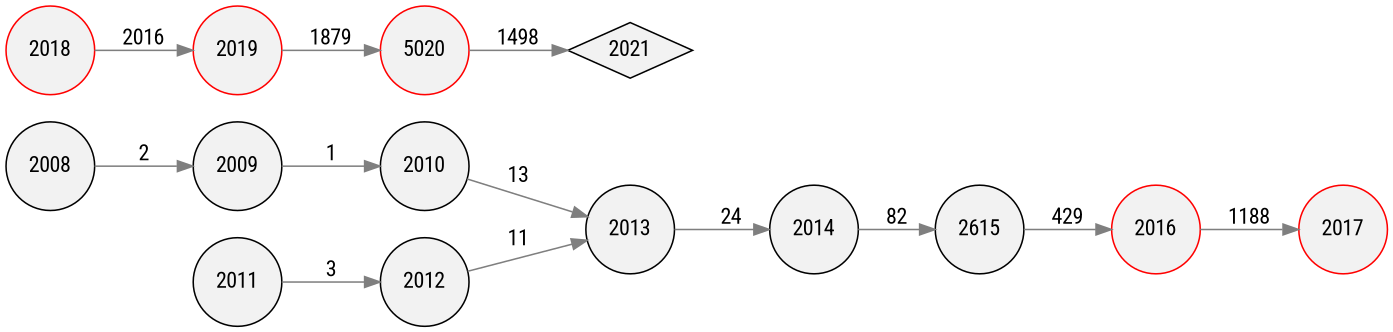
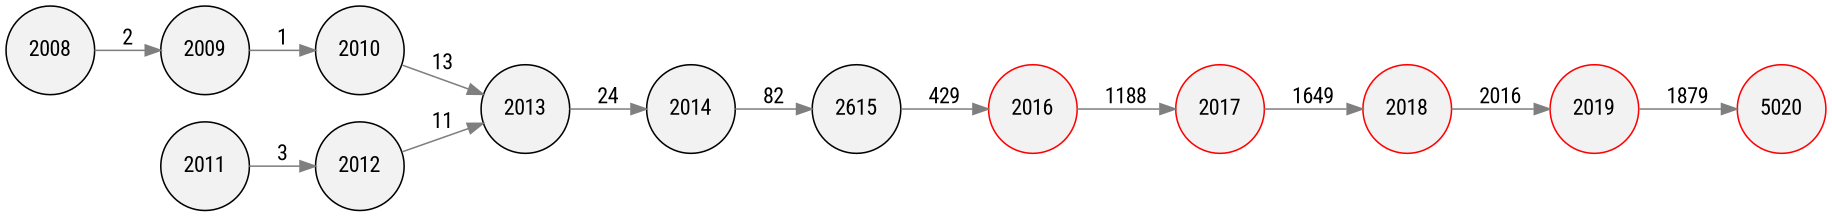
node "2021": removed
edge "2017" -> "2018": added, label "1649"
